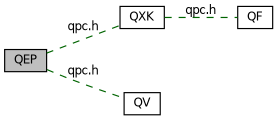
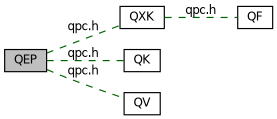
node "QK": added
